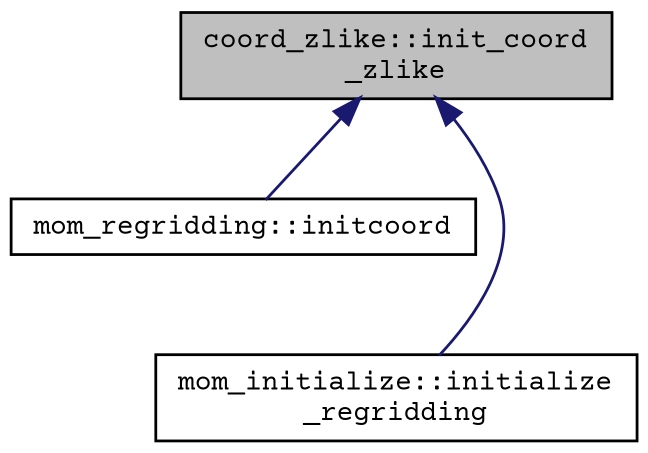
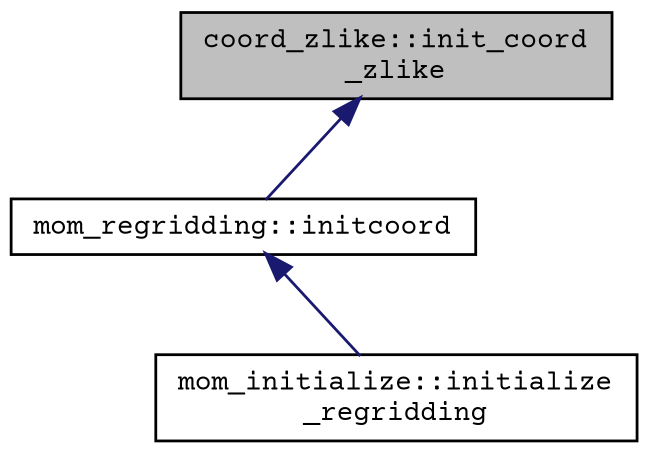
edge "mom_initialize::initialize _regridding" -> "coord_zlike::init_coord _zlike": now "mom_initialize::initialize _regridding" -> "mom_regridding::initcoord"
